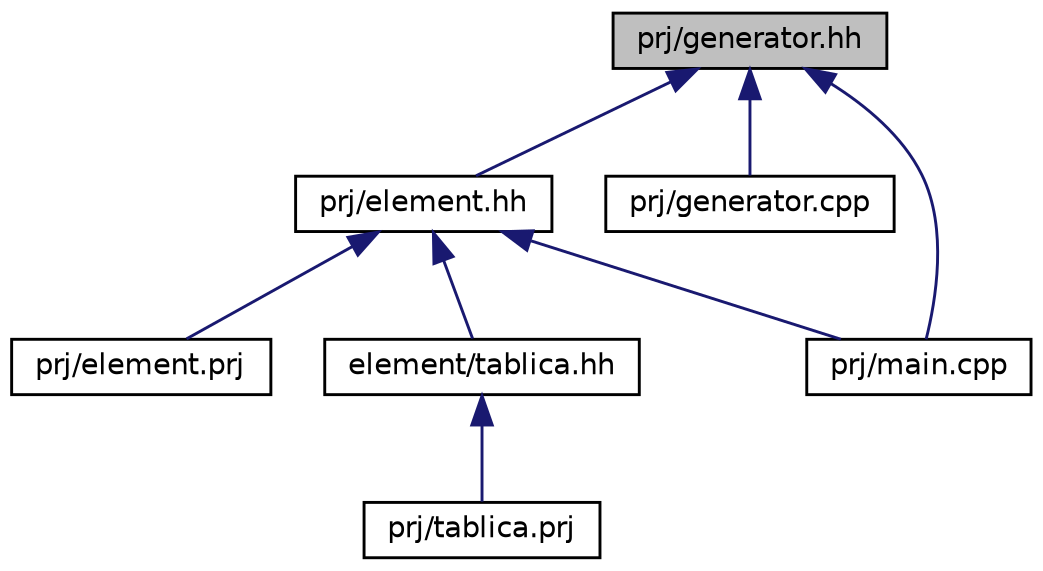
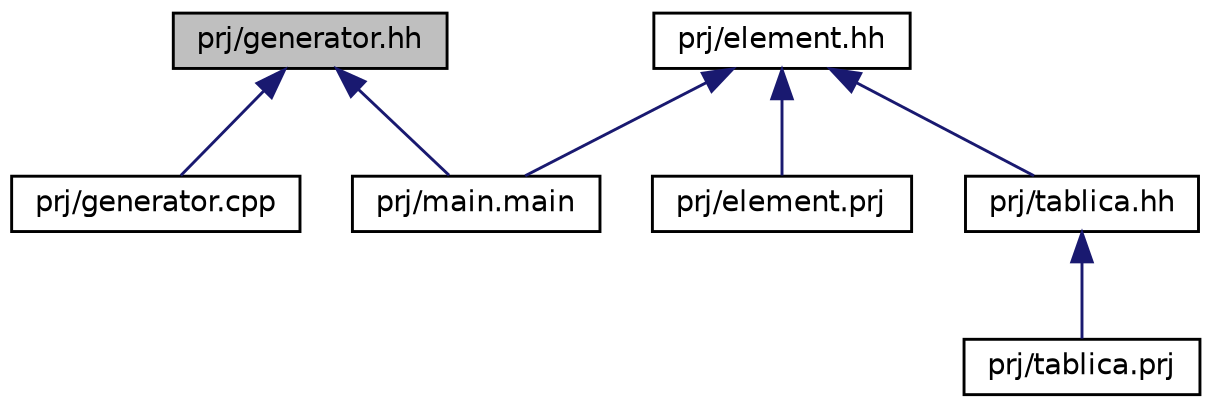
edge "prj/element.hh" -> "prj/generator.hh": removed
node "element/tablica.hh": label "element/tablica.hh" -> "prj/tablica.hh"
node "prj/main.cpp": label "prj/main.cpp" -> "prj/main.main"
